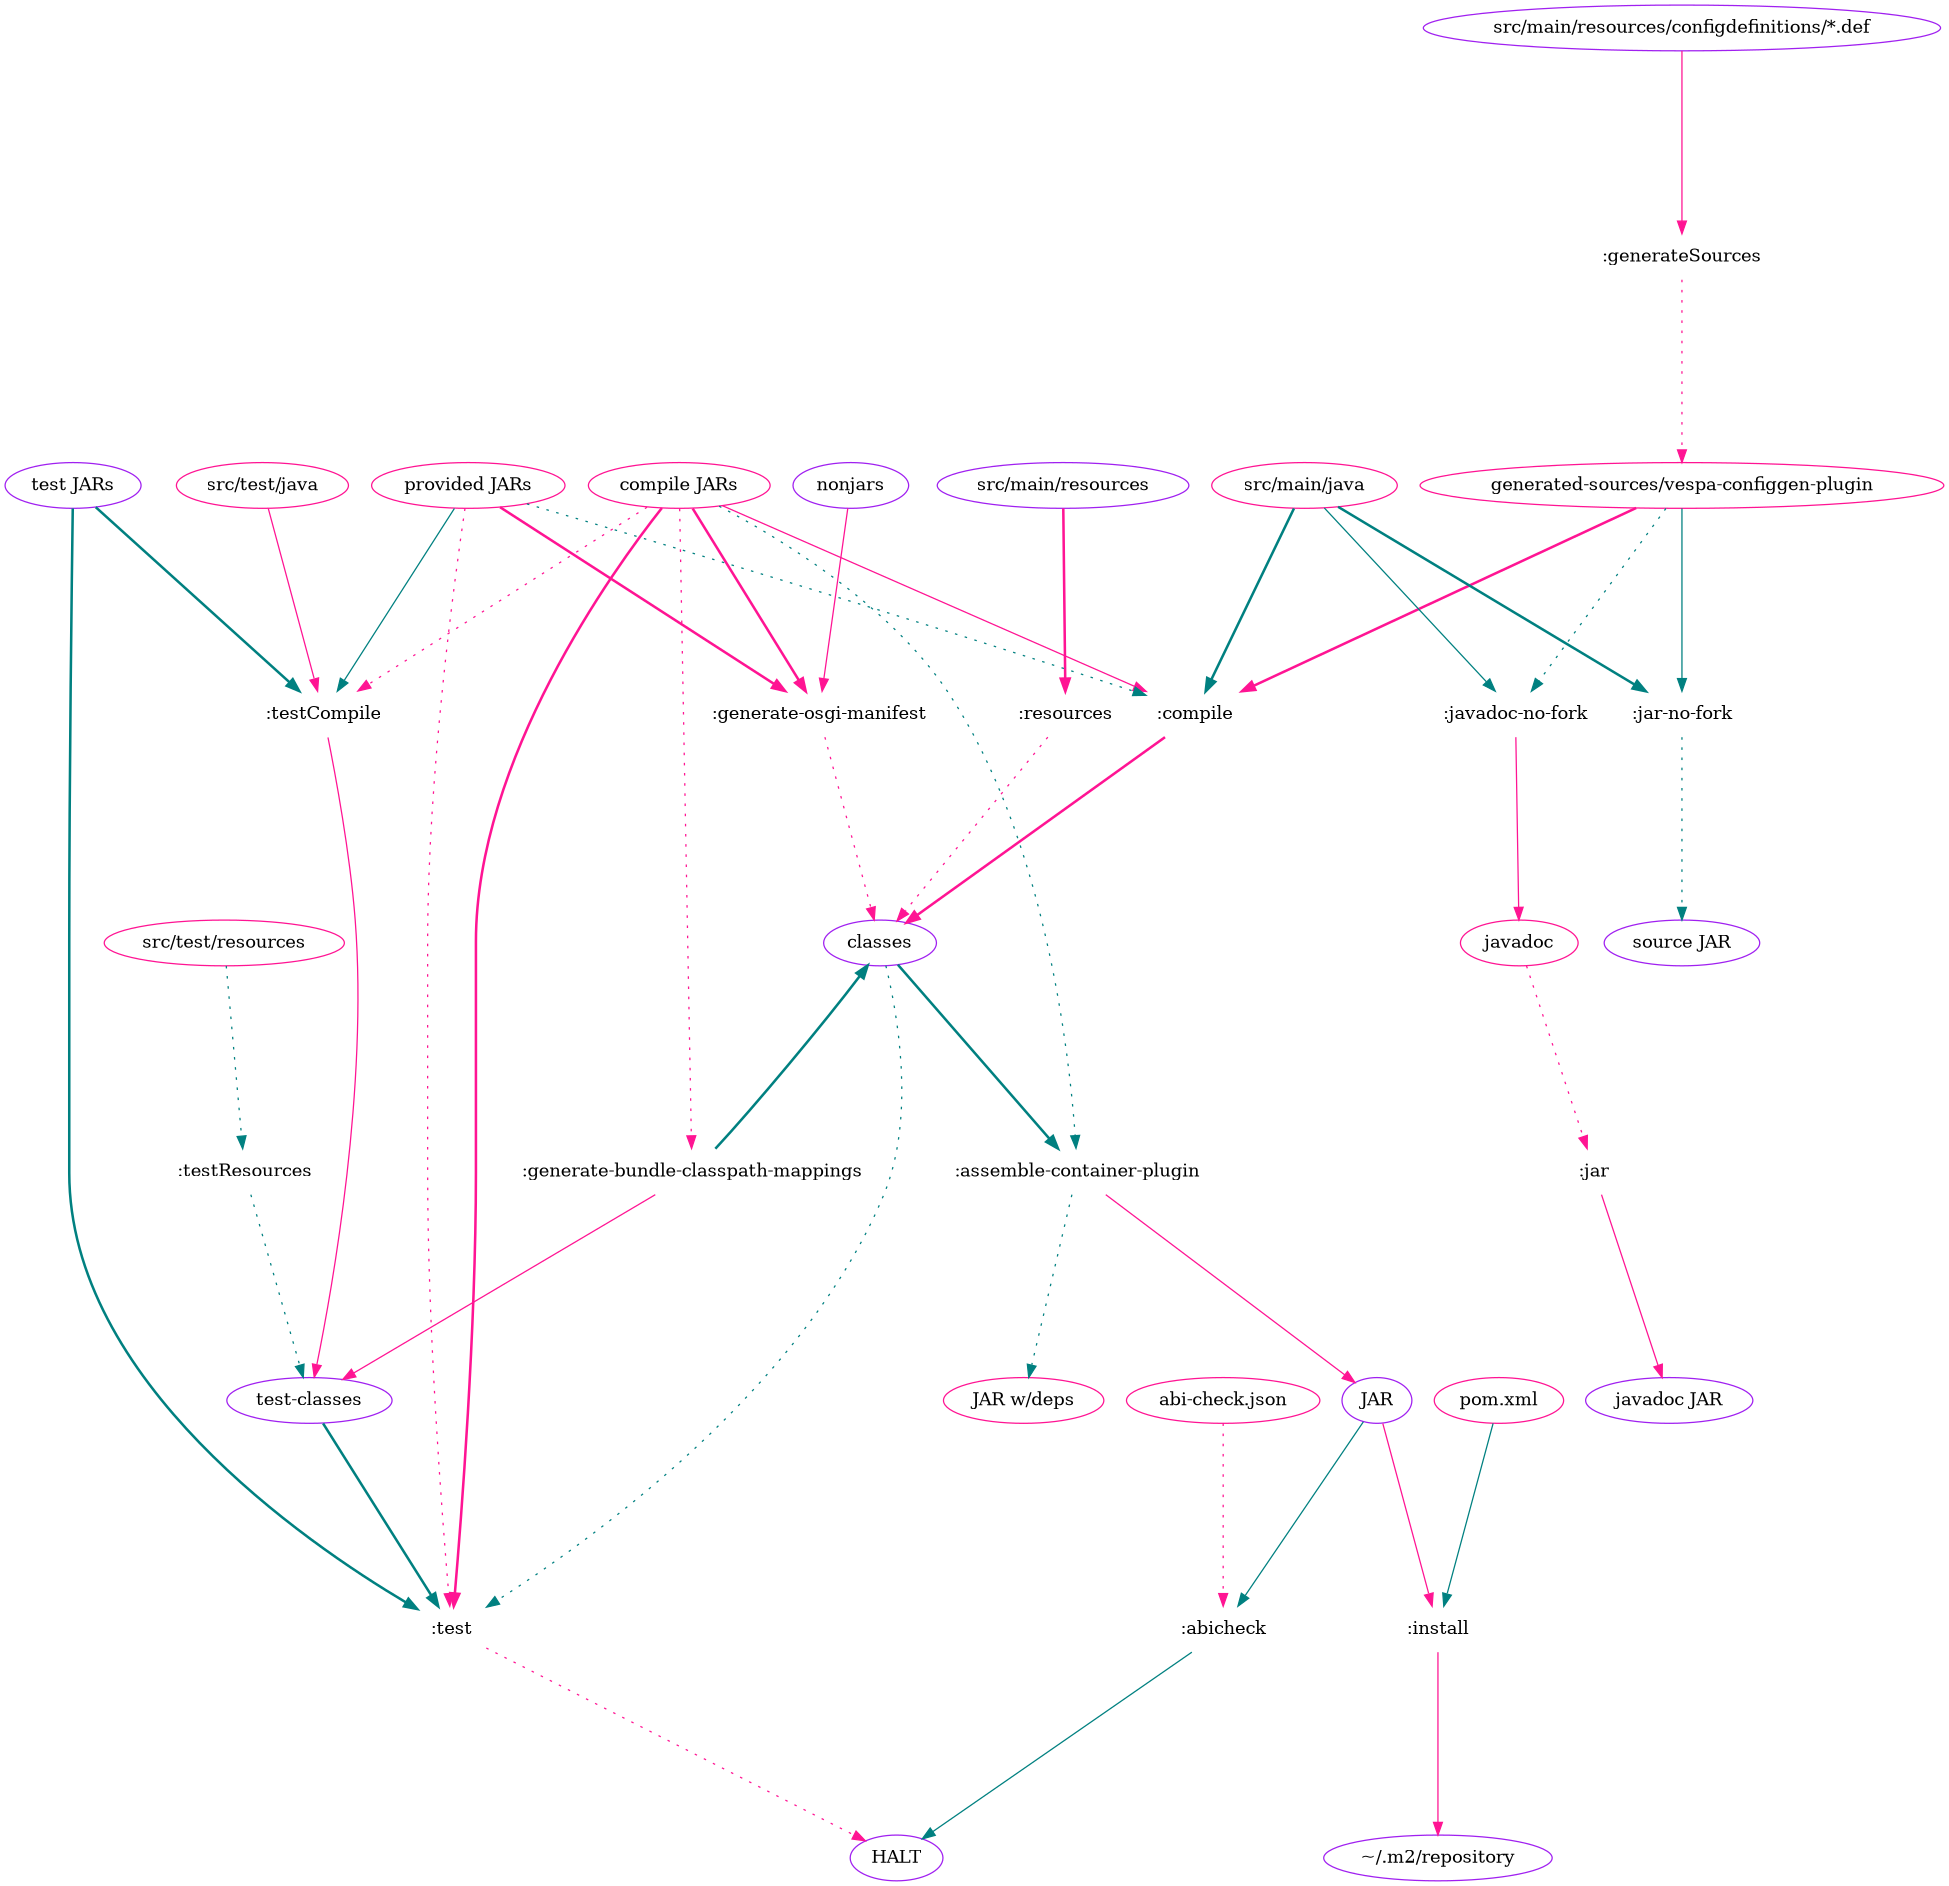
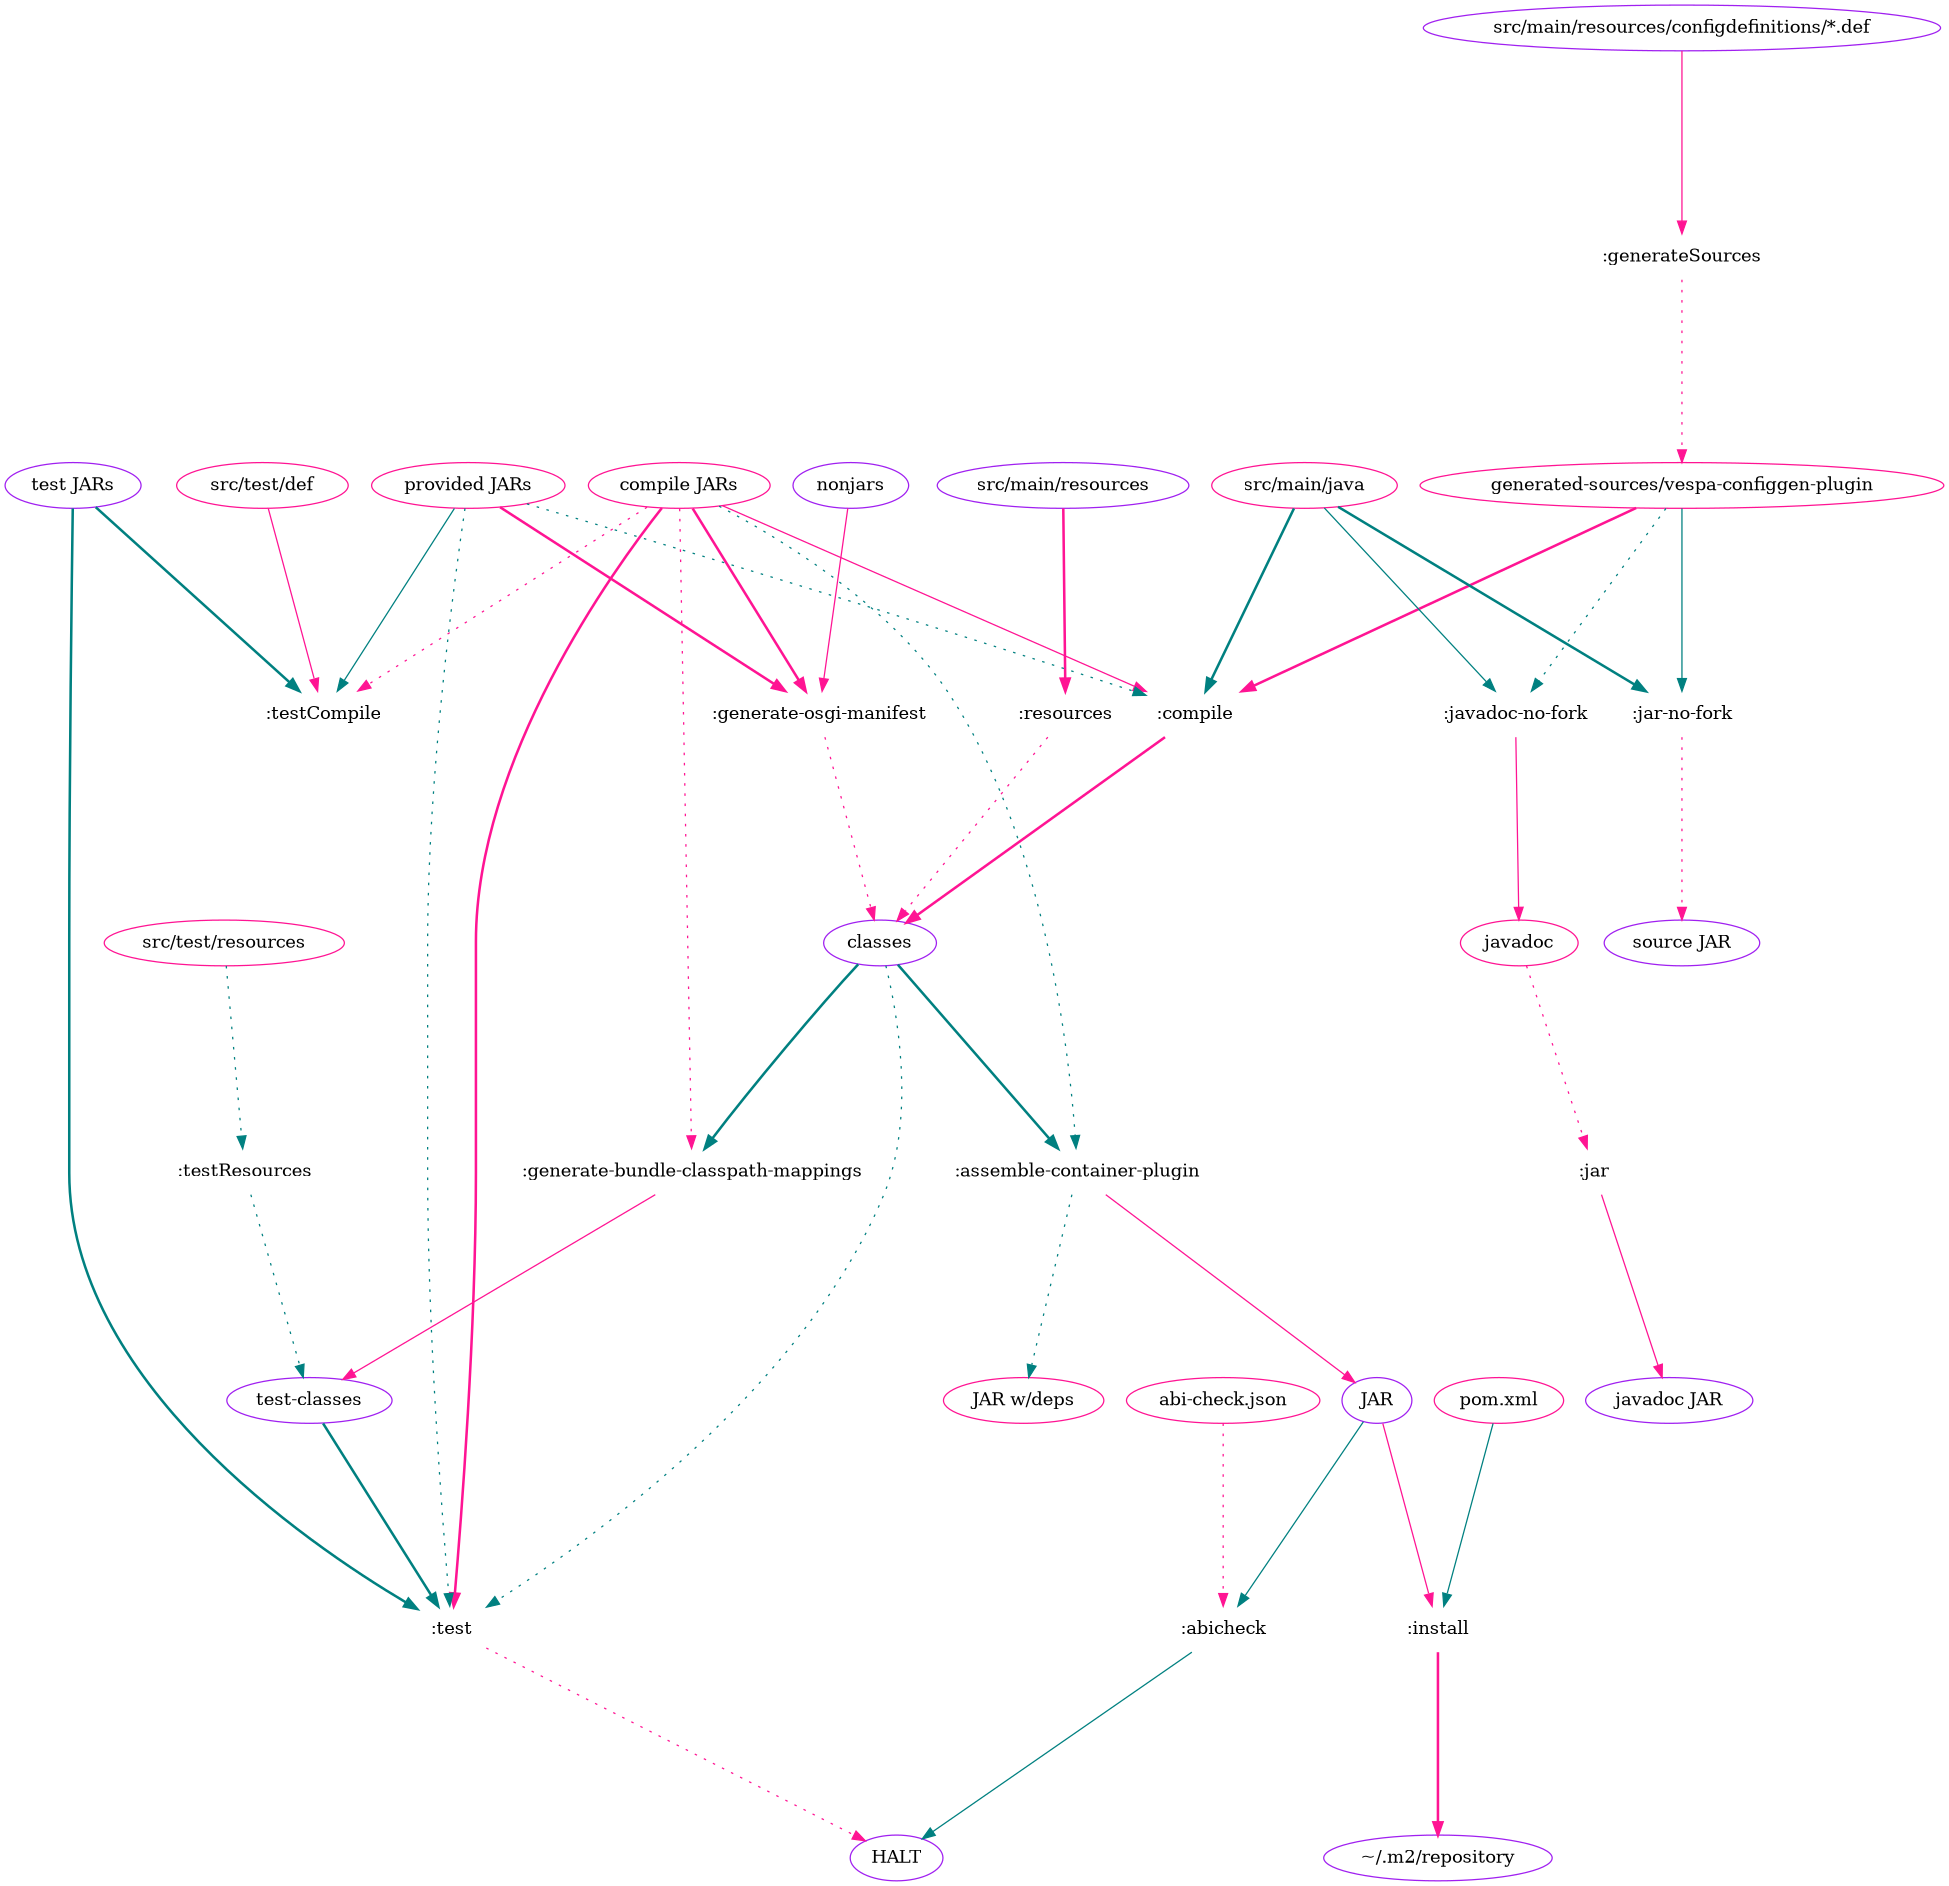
node "src/test/java": label "src/test/java" -> "src/test/def"
edge ":jar-no-fork" -> "source JAR": color teal -> deeppink
edge "provided JARs" -> ":test": color deeppink -> teal
edge ":testCompile" -> "test-classes": removed
edge ":generate-bundle-classpath-mappings" -> "classes": reversed
edge ":install" -> "~/.m2/repository": style solid -> bold
